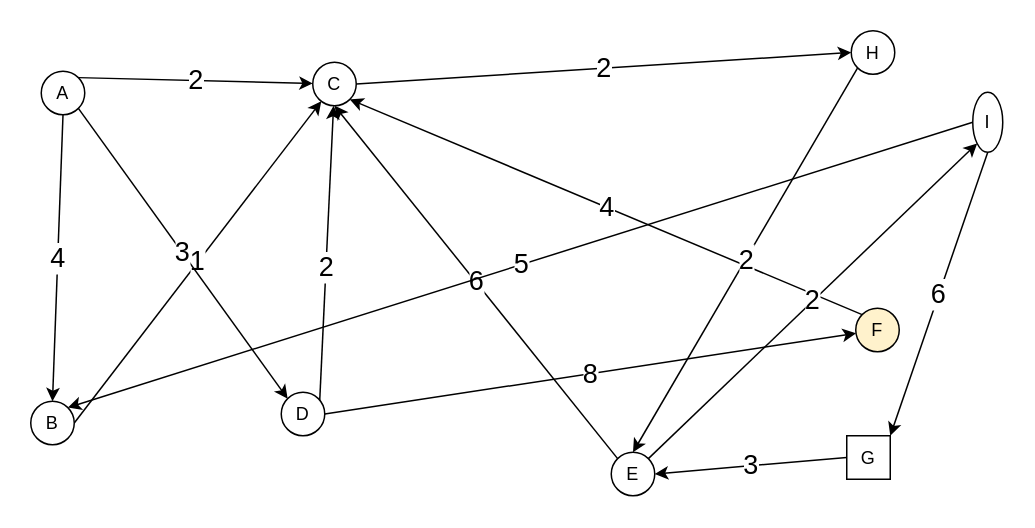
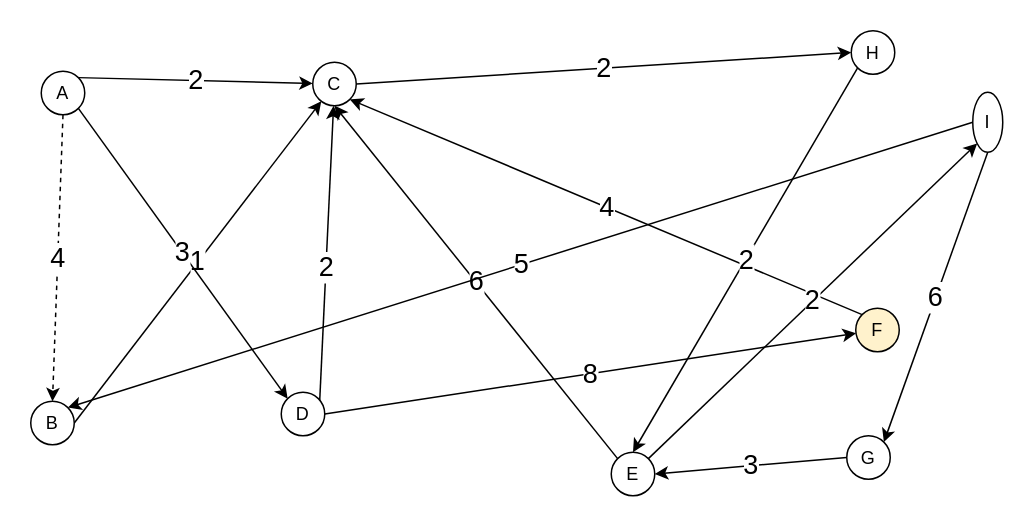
edge "A" -> "B": style solid -> dashed
node "G": shape rectangle -> ellipse
